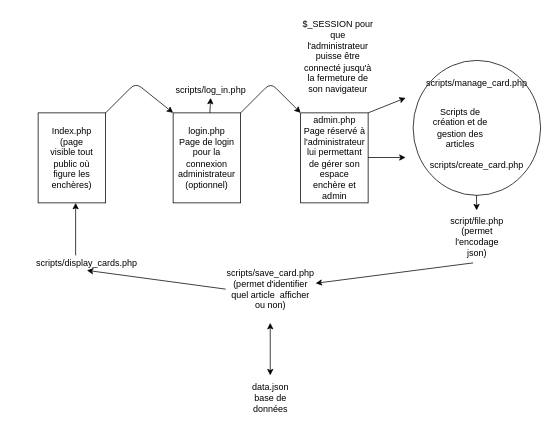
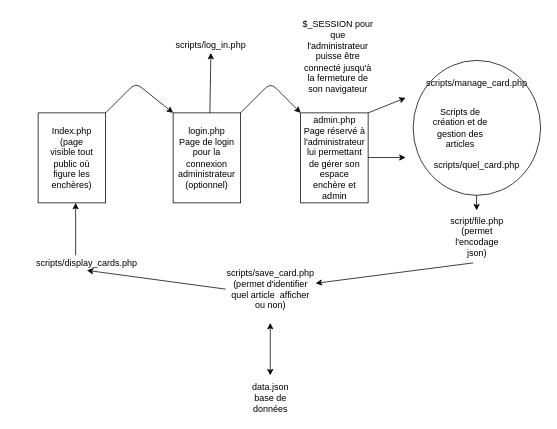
node "scripts/log_in.php": moved (211, 90) -> (211, 45)
node "scripts/create_card.php": label "scripts/create_card.php" -> "scripts/quel_card.php"
